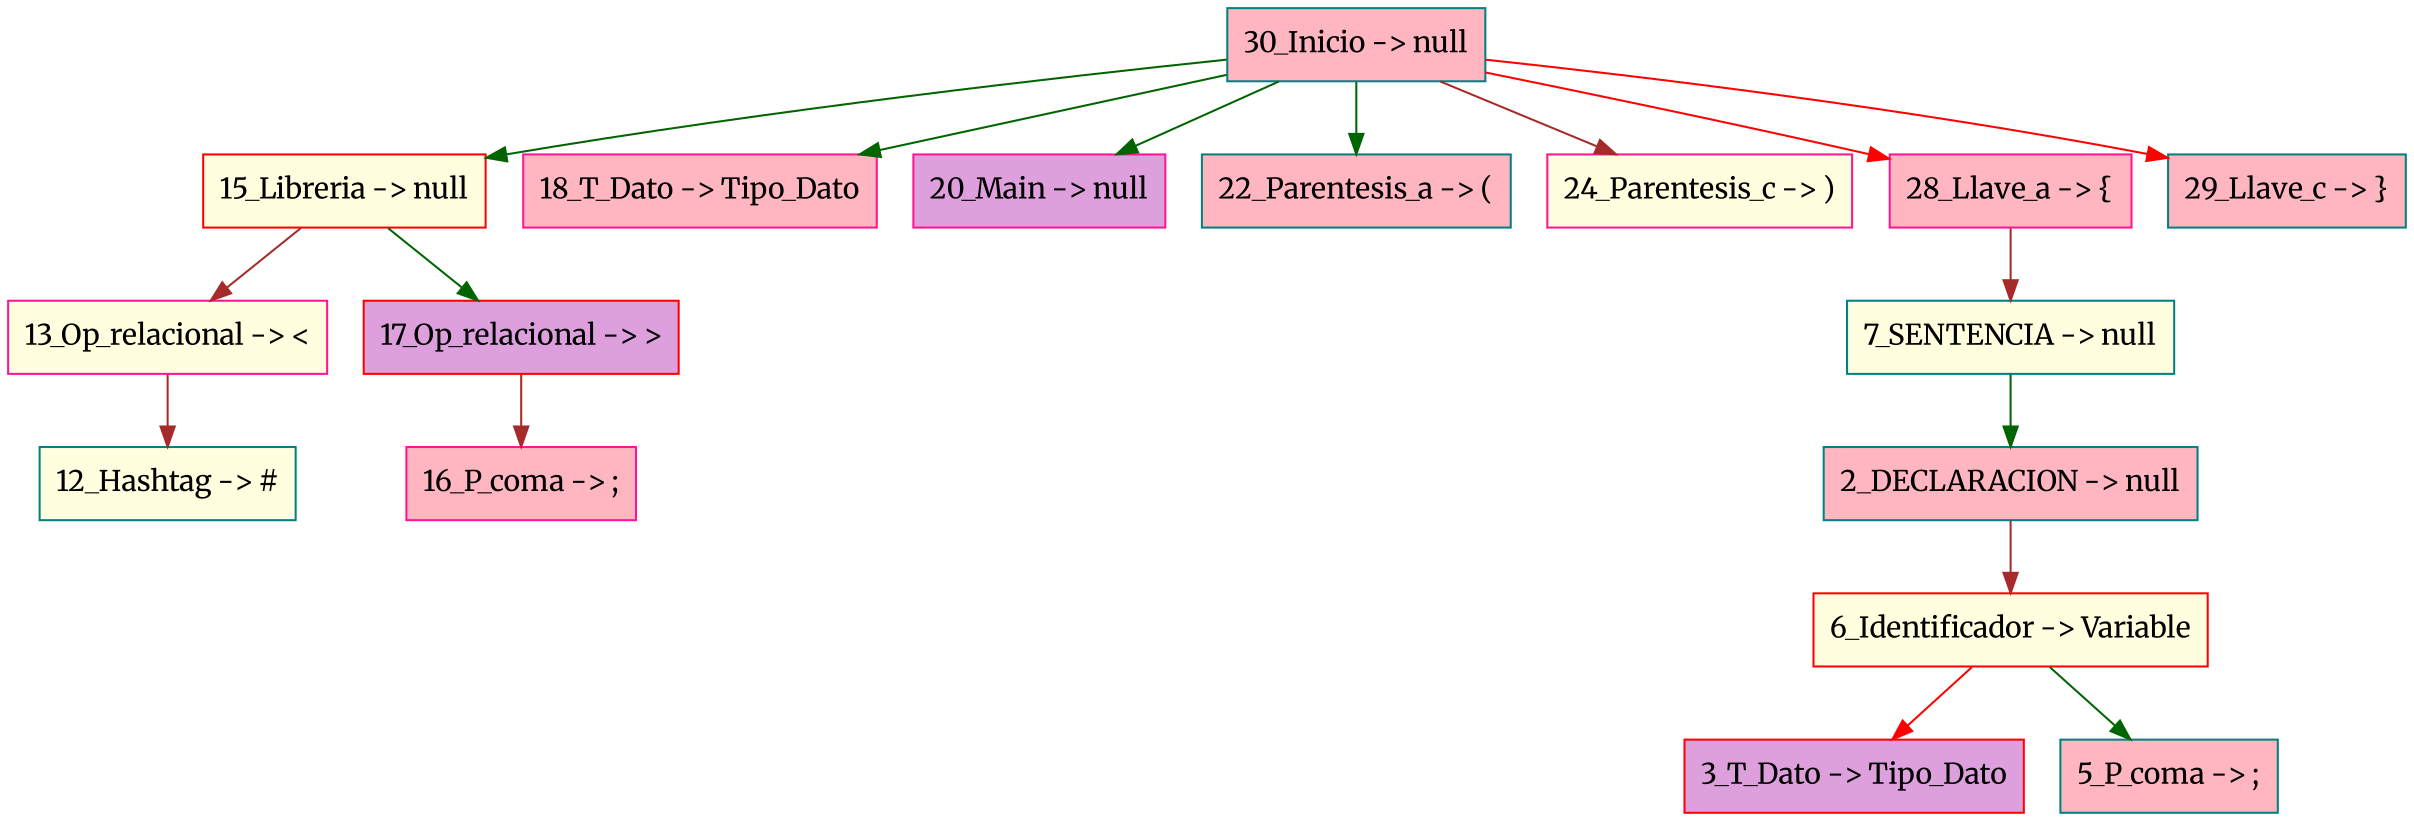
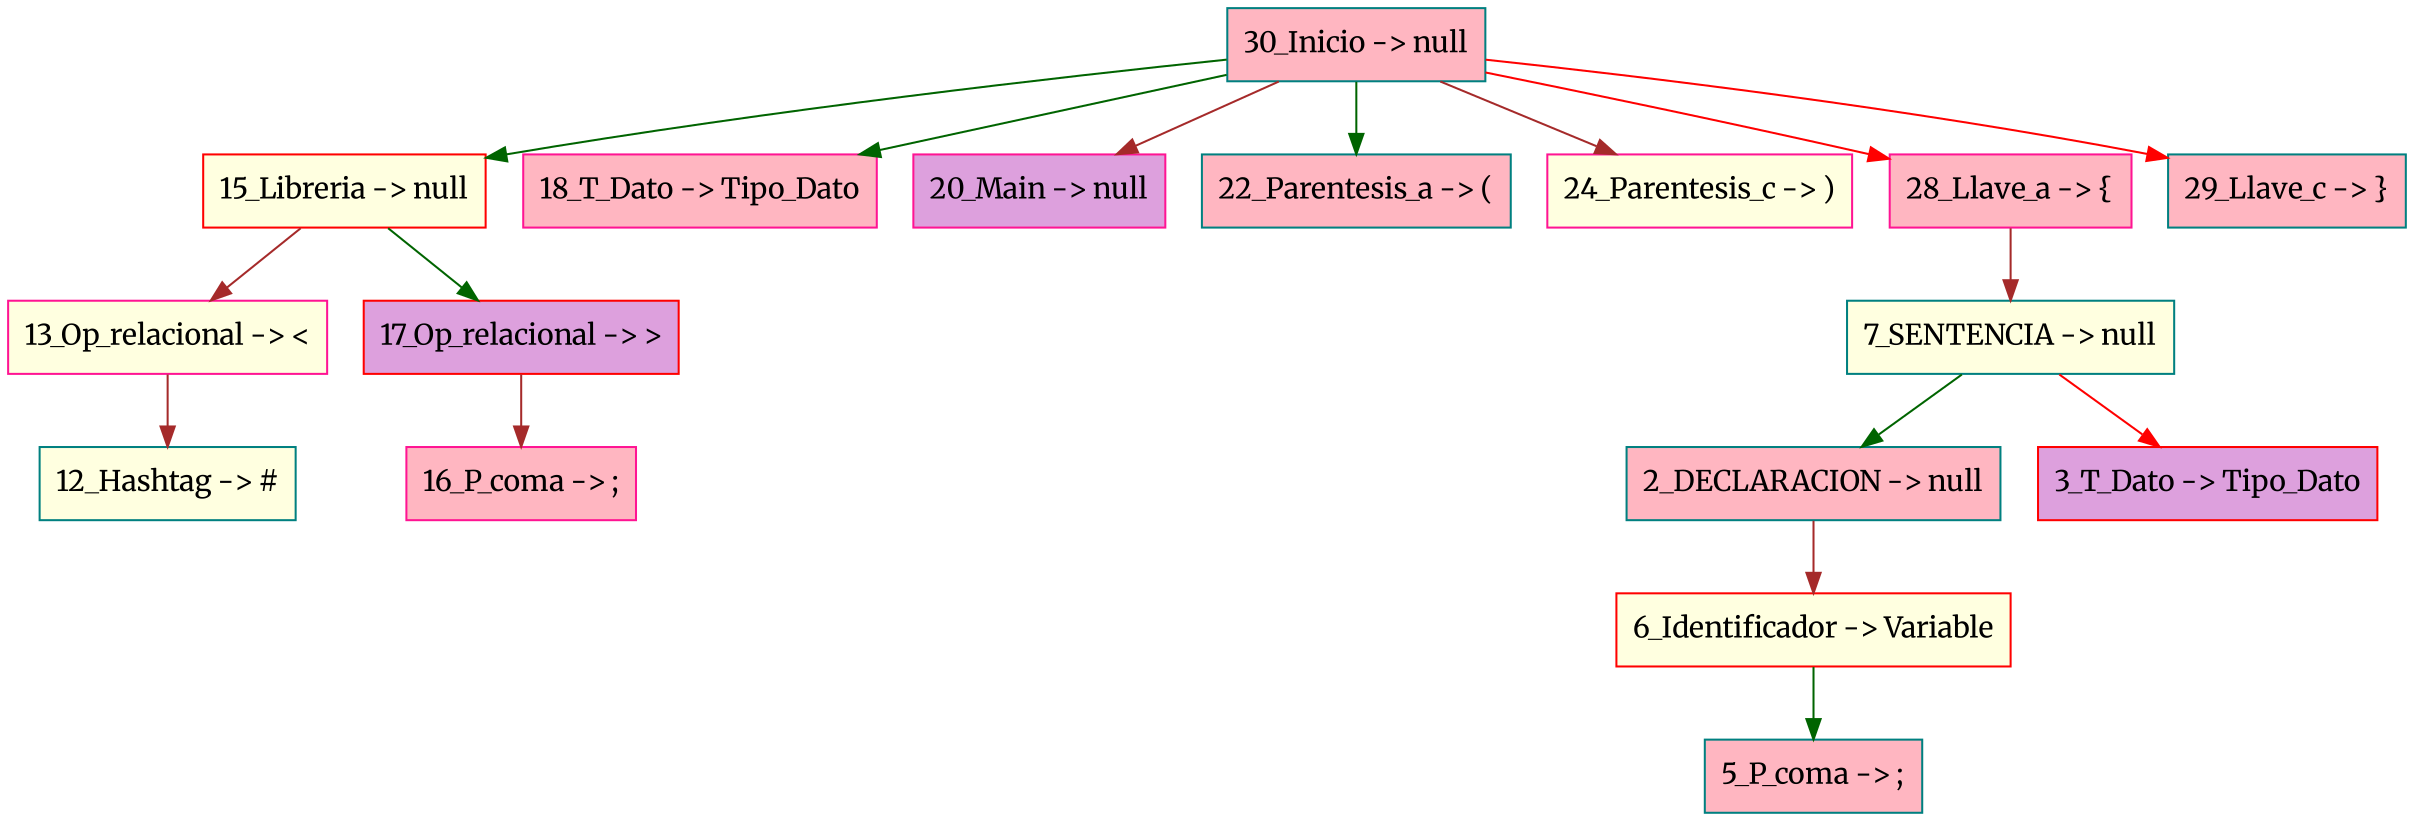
edge "30_Inicio -> null" -> "20_Main -> null": color darkgreen -> brown
edge "6_Identificador -> Variable" -> "3_T_Dato -> Tipo_Dato": now "7_SENTENCIA -> null" -> "3_T_Dato -> Tipo_Dato"
